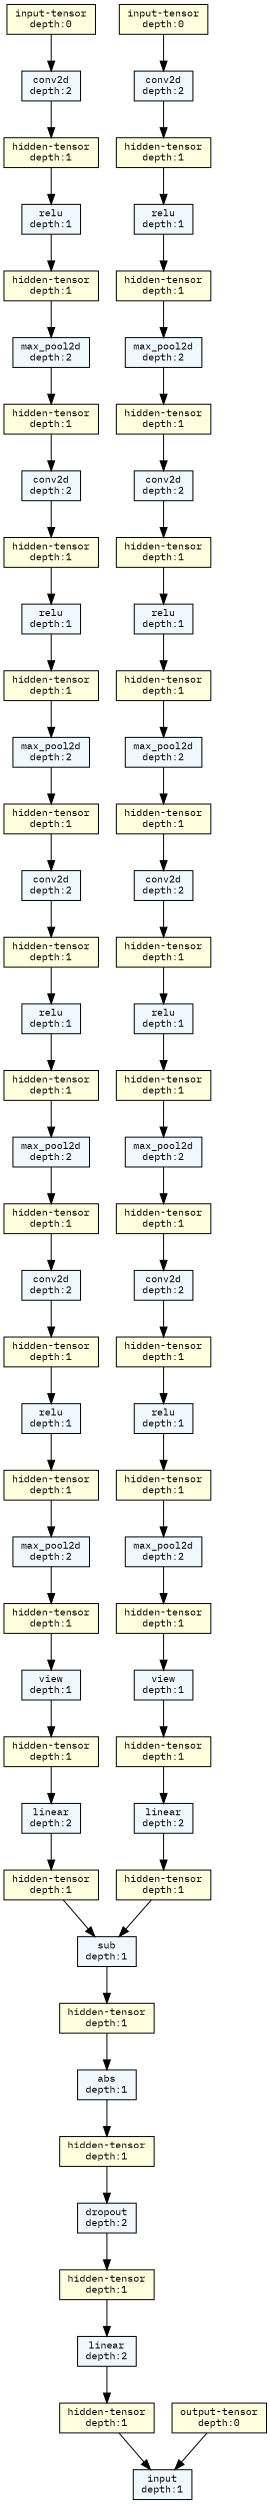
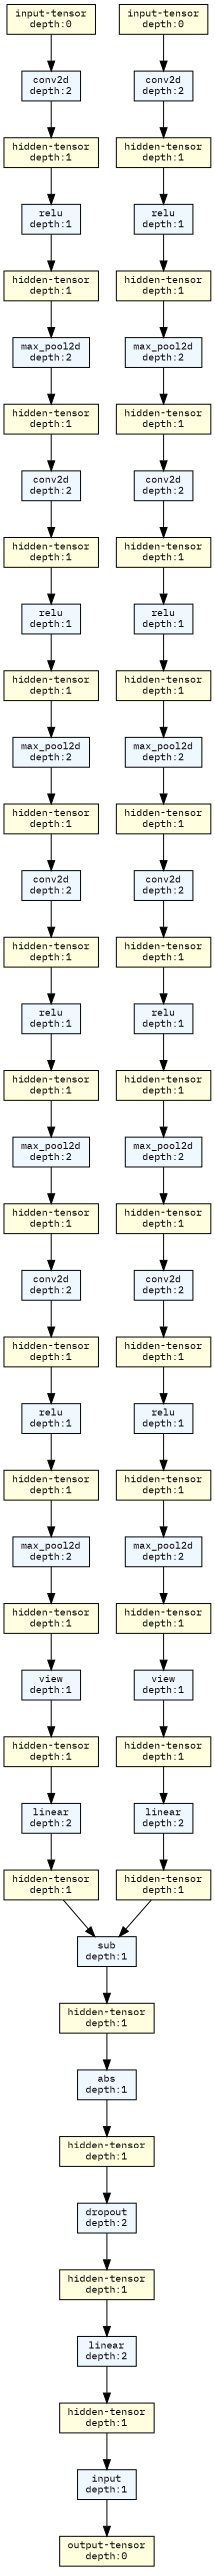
edge "output-tensor depth:0" -> "input depth:1": reversed
